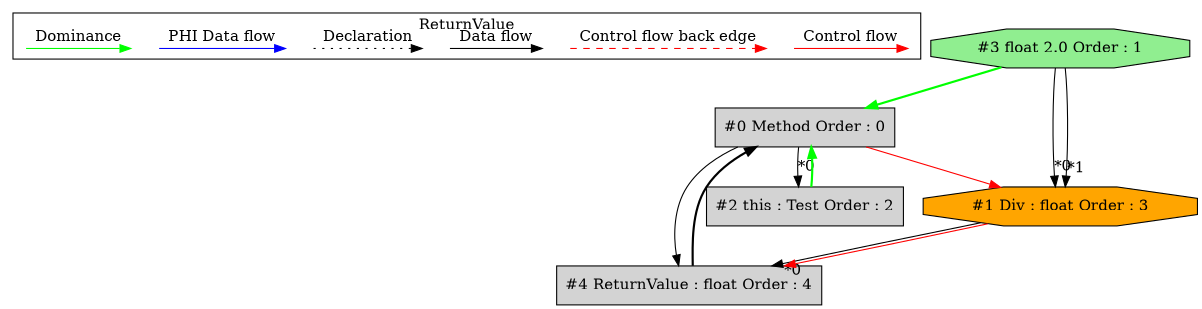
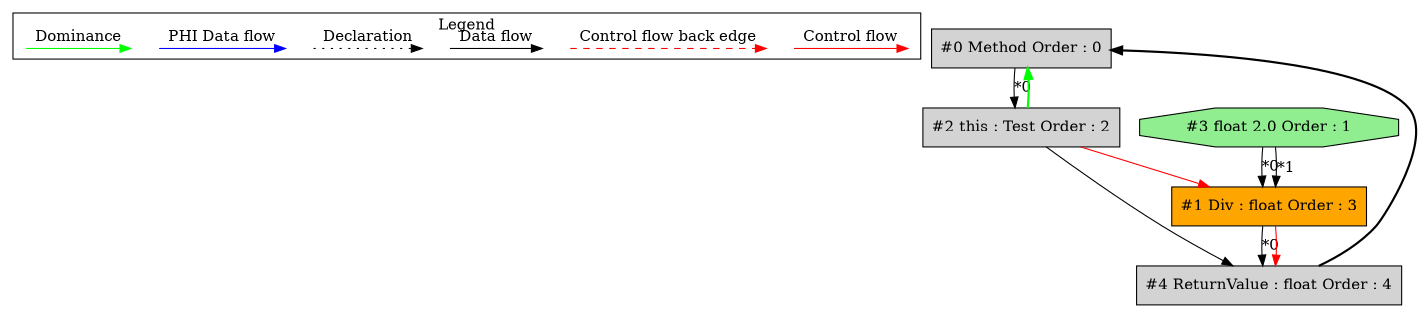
cluster "ReturnValue": label "ReturnValue" -> "Legend"
edge "#3 float 2.0 Order : 1" -> "#0 Method Order : 0": removed
edge "#0 Method Order : 0" -> "#1 Div : float Order : 3": now "#2 this : Test Order : 2" -> "#1 Div : float Order : 3"
edge "#0 Method Order : 0" -> "#4 ReturnValue : float Order : 4": now "#2 this : Test Order : 2" -> "#4 ReturnValue : float Order : 4"
node "#1 Div : float Order : 3": shape octagon -> box
